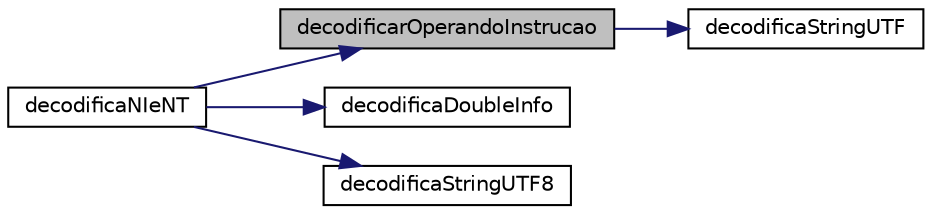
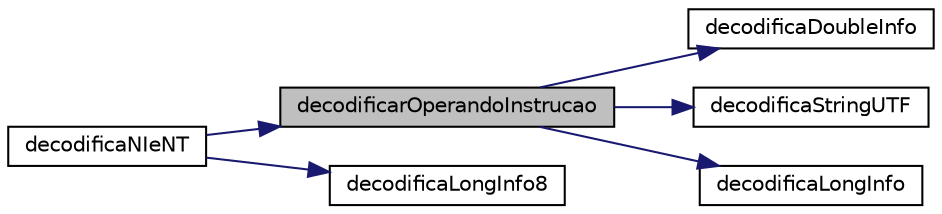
edge "decodificaNIeNT" -> "decodificaDoubleInfo": now "decodificarOperandoInstrucao" -> "decodificaDoubleInfo"
node "decodificaStringUTF8": label "decodificaStringUTF8" -> "decodificaLongInfo8"
node "decodificaLongInfo": added
